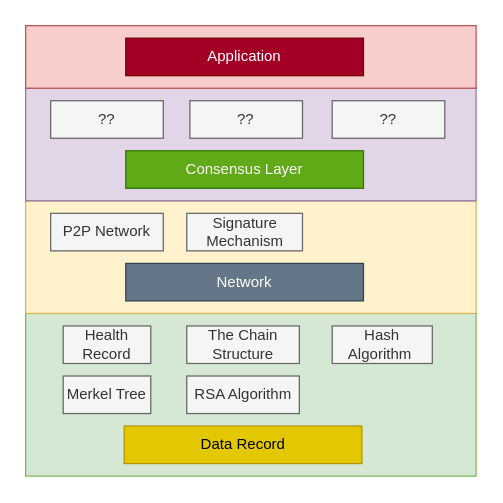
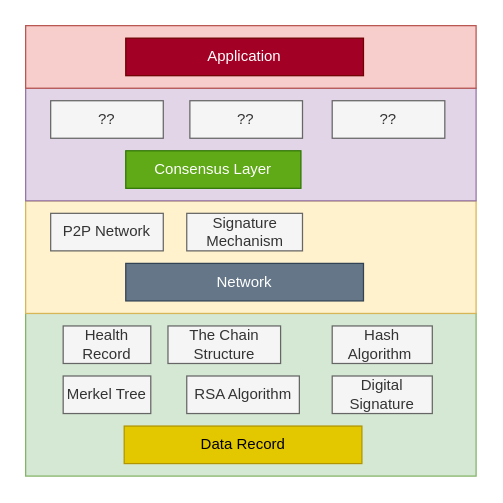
node "Consensus Layer": size 238x38 -> 175x38
node "The Chain Structure": moved (243, 344) -> (224, 344)
node "Digital Signature": added
